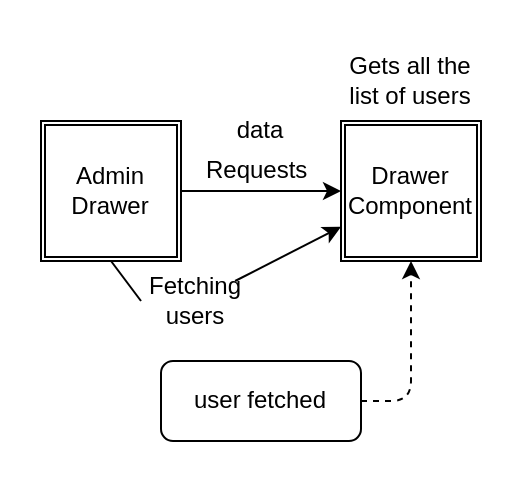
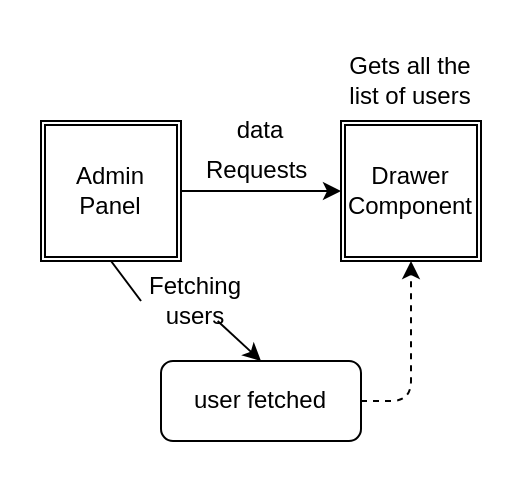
node "Admin Drawer": label "Admin Drawer" -> "Admin Panel"
edge "Fetching users" -> "Drawer Component": now "Fetching users" -> "user fetched"
